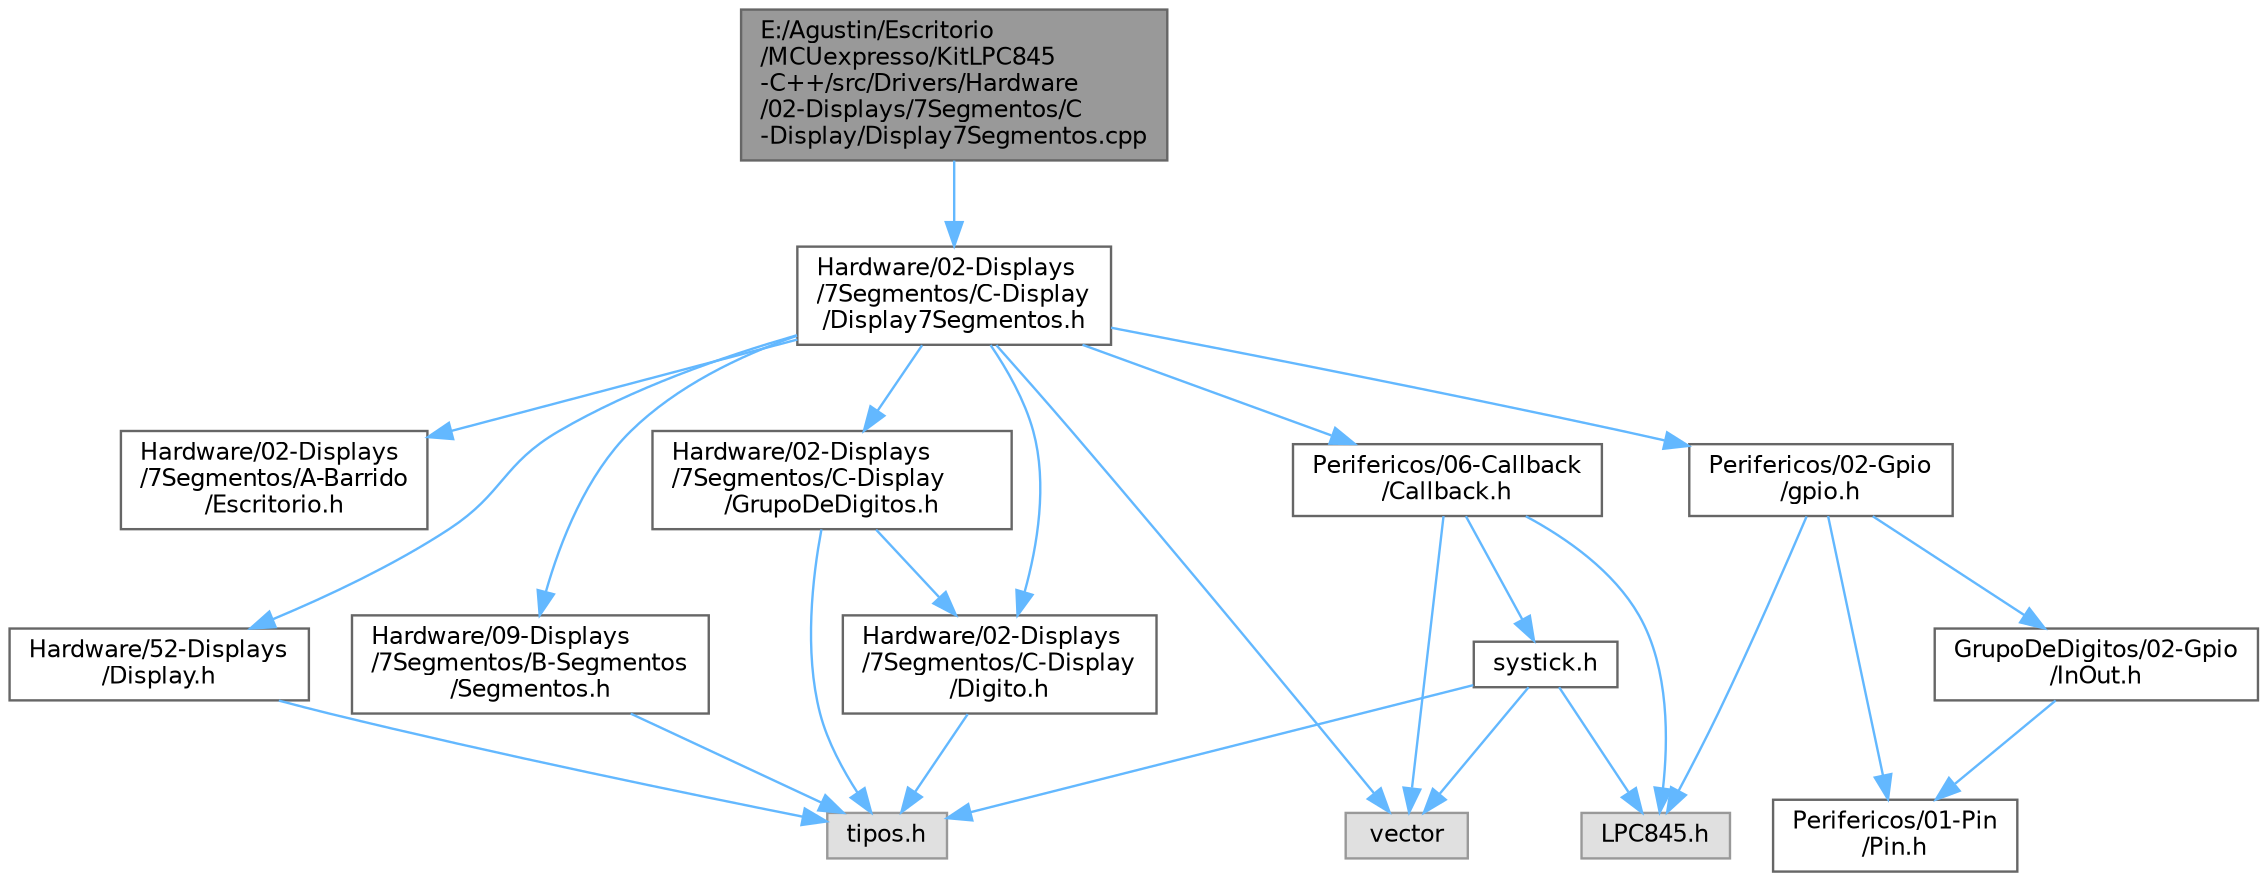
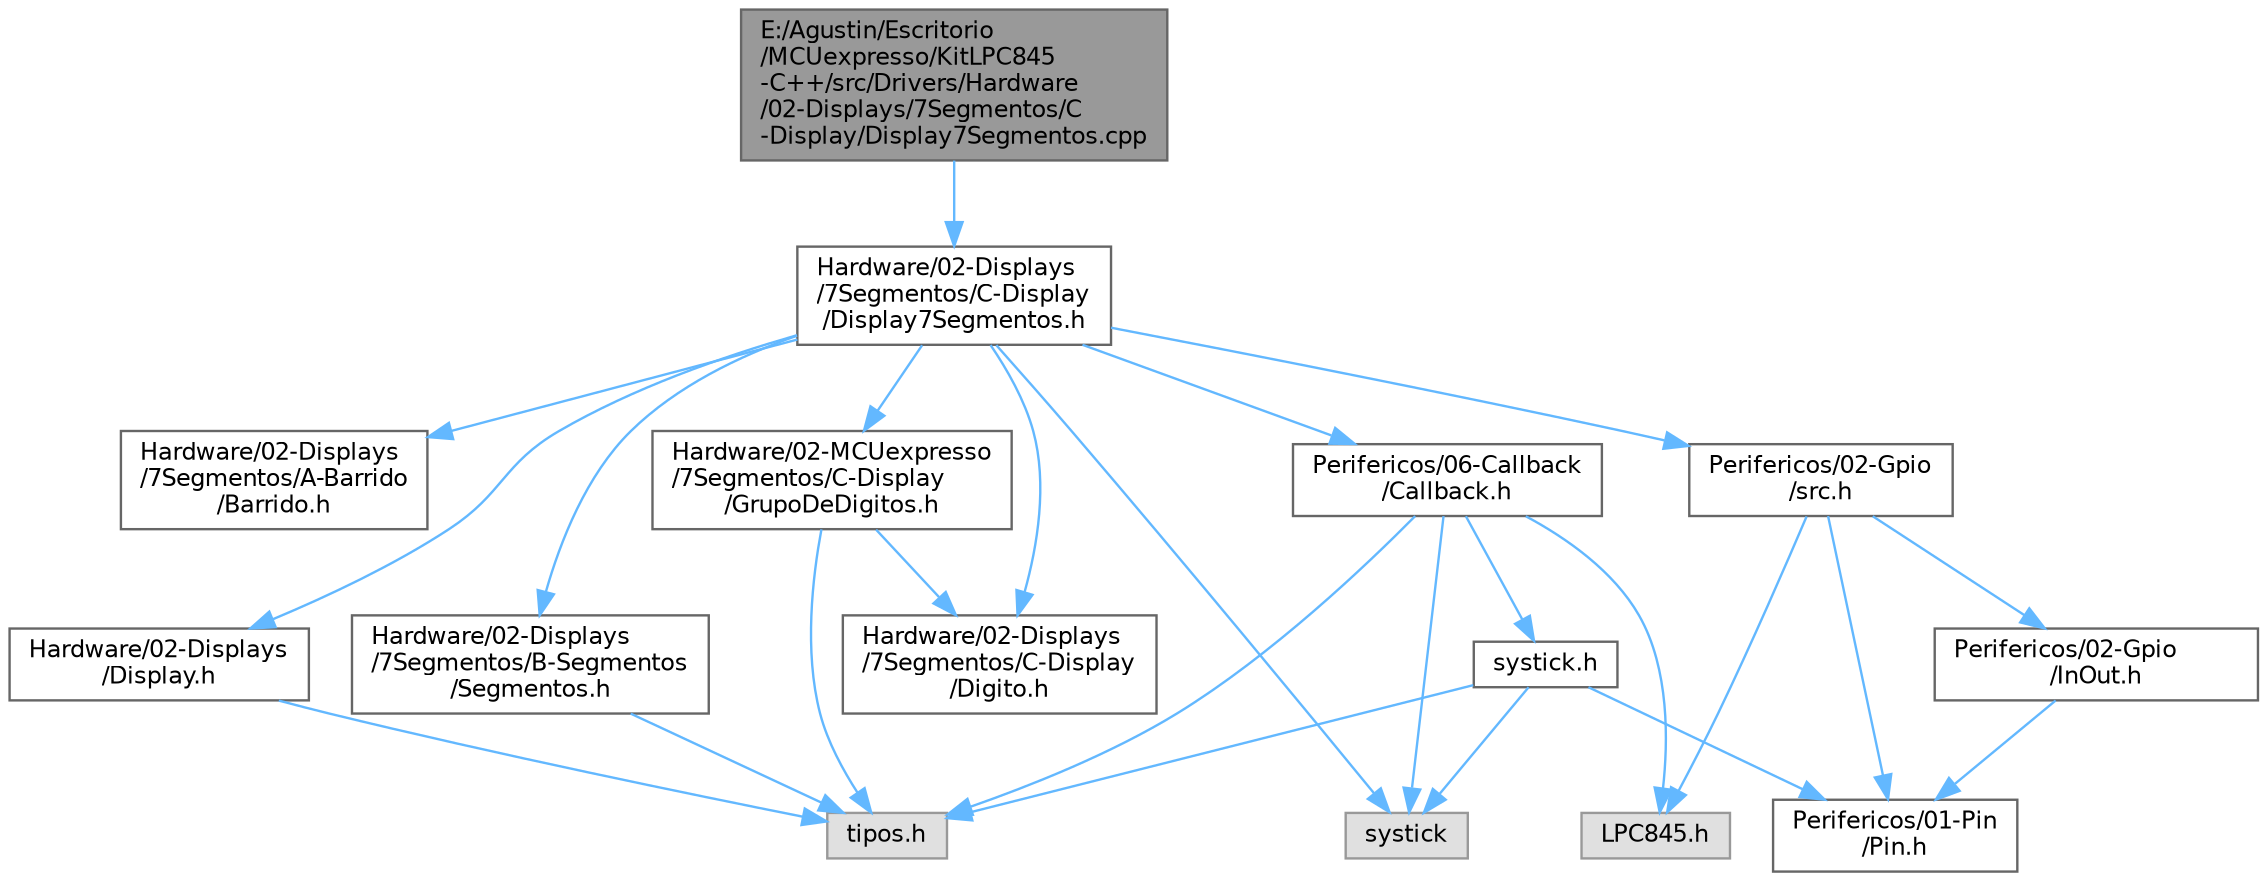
node "Hardware/02-Displays /7Segmentos/A-Barrido /Escritorio.h": label "Hardware/02-Displays /7Segmentos/A-Barrido /Escritorio.h" -> "Hardware/02-Displays /7Segmentos/A-Barrido /Barrido.h"
node "Hardware/02-Displays /7Segmentos/C-Display /GrupoDeDigitos.h": label "Hardware/02-Displays /7Segmentos/C-Display /GrupoDeDigitos.h" -> "Hardware/02-MCUexpresso /7Segmentos/C-Display /GrupoDeDigitos.h"
node "Perifericos/02-Gpio /gpio.h": label "Perifericos/02-Gpio /gpio.h" -> "Perifericos/02-Gpio /src.h"
node "Hardware/52-Displays /Display.h": label "Hardware/52-Displays /Display.h" -> "Hardware/02-Displays /Display.h"
node "Hardware/09-Displays /7Segmentos/B-Segmentos /Segmentos.h": label "Hardware/09-Displays /7Segmentos/B-Segmentos /Segmentos.h" -> "Hardware/02-Displays /7Segmentos/B-Segmentos /Segmentos.h"
node "GrupoDeDigitos/02-Gpio /InOut.h": label "GrupoDeDigitos/02-Gpio /InOut.h" -> "Perifericos/02-Gpio /InOut.h"
edge "systick.h" -> "LPC845.h": now "systick.h" -> "Perifericos/01-Pin /Pin.h"
edge "Hardware/02-Displays /7Segmentos/C-Display /Digito.h" -> "tipos.h": now "Perifericos/06-Callback /Callback.h" -> "tipos.h"
node "vector": label "vector" -> "systick"
